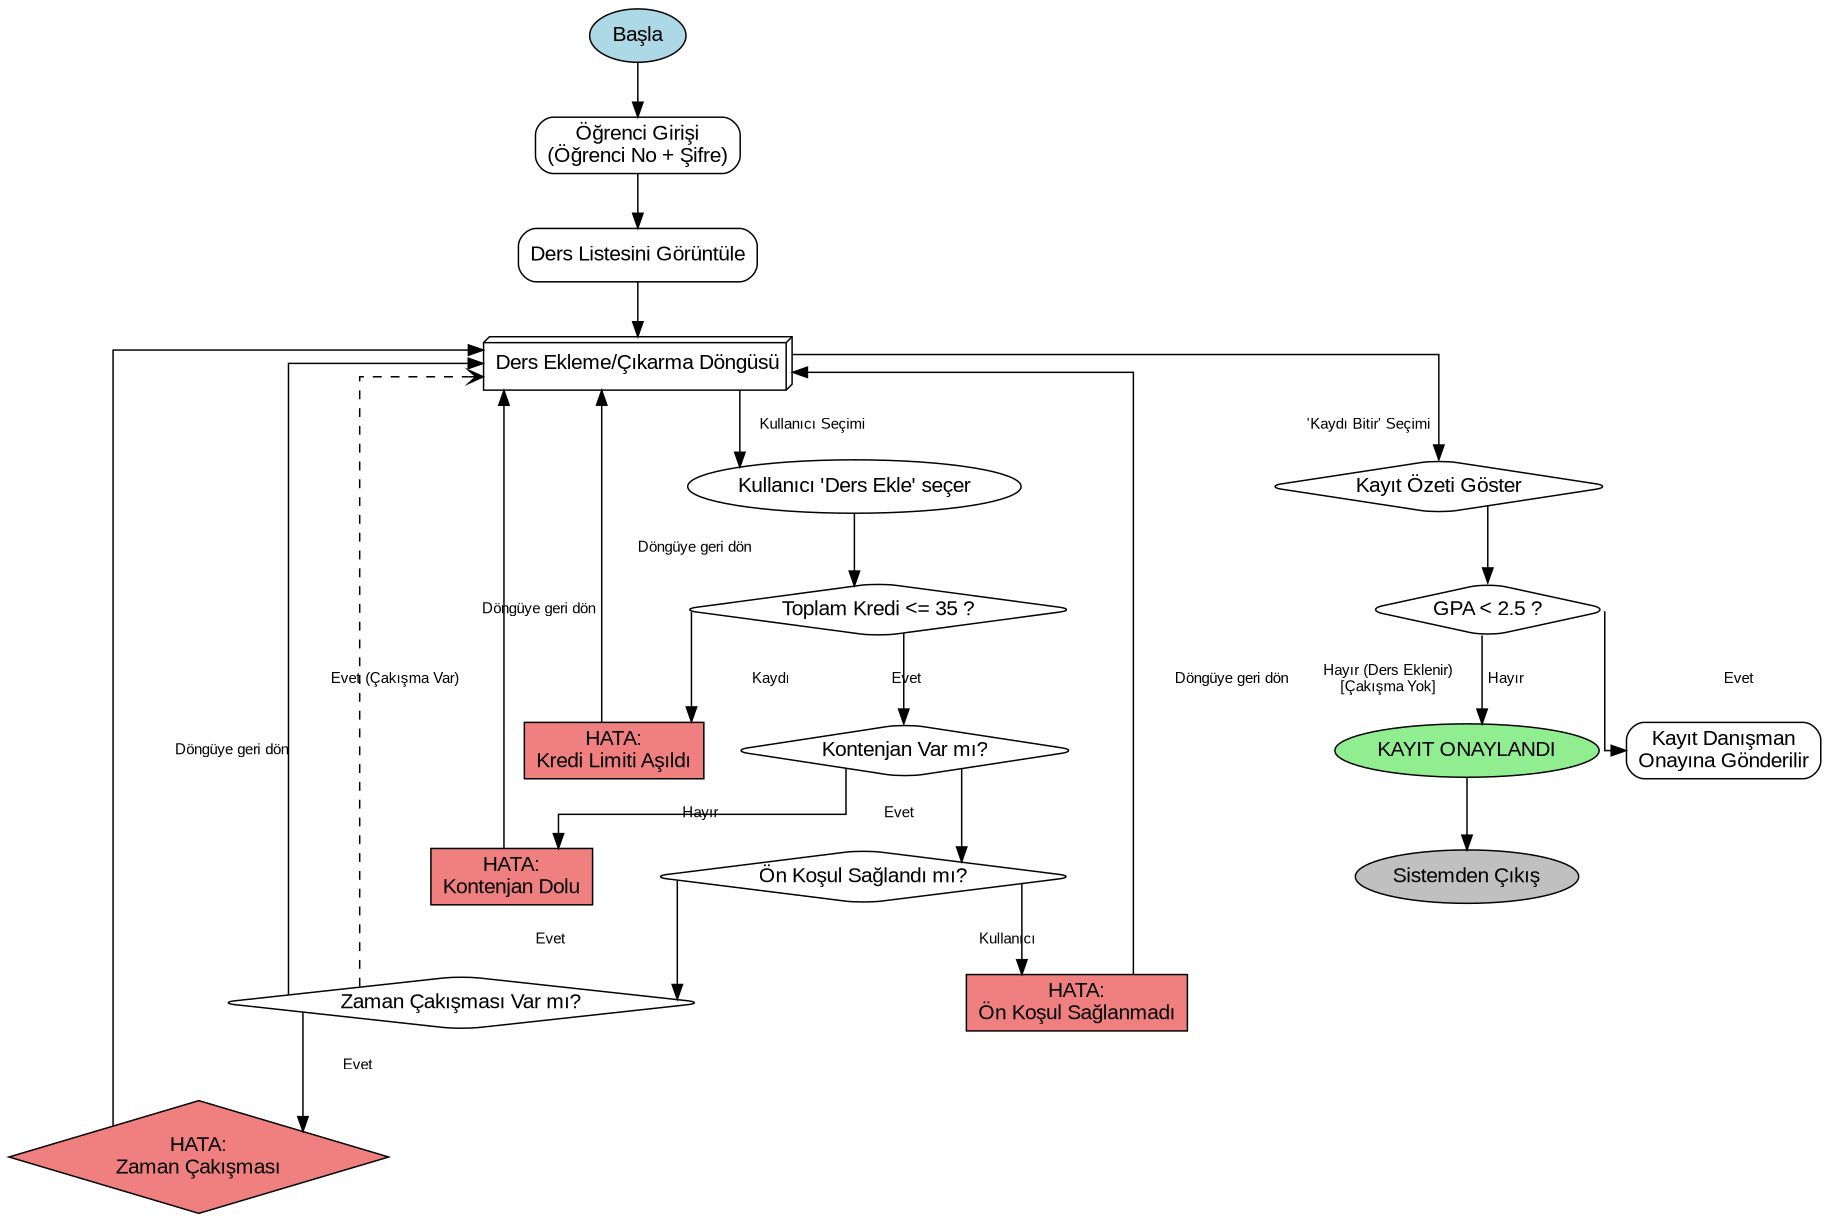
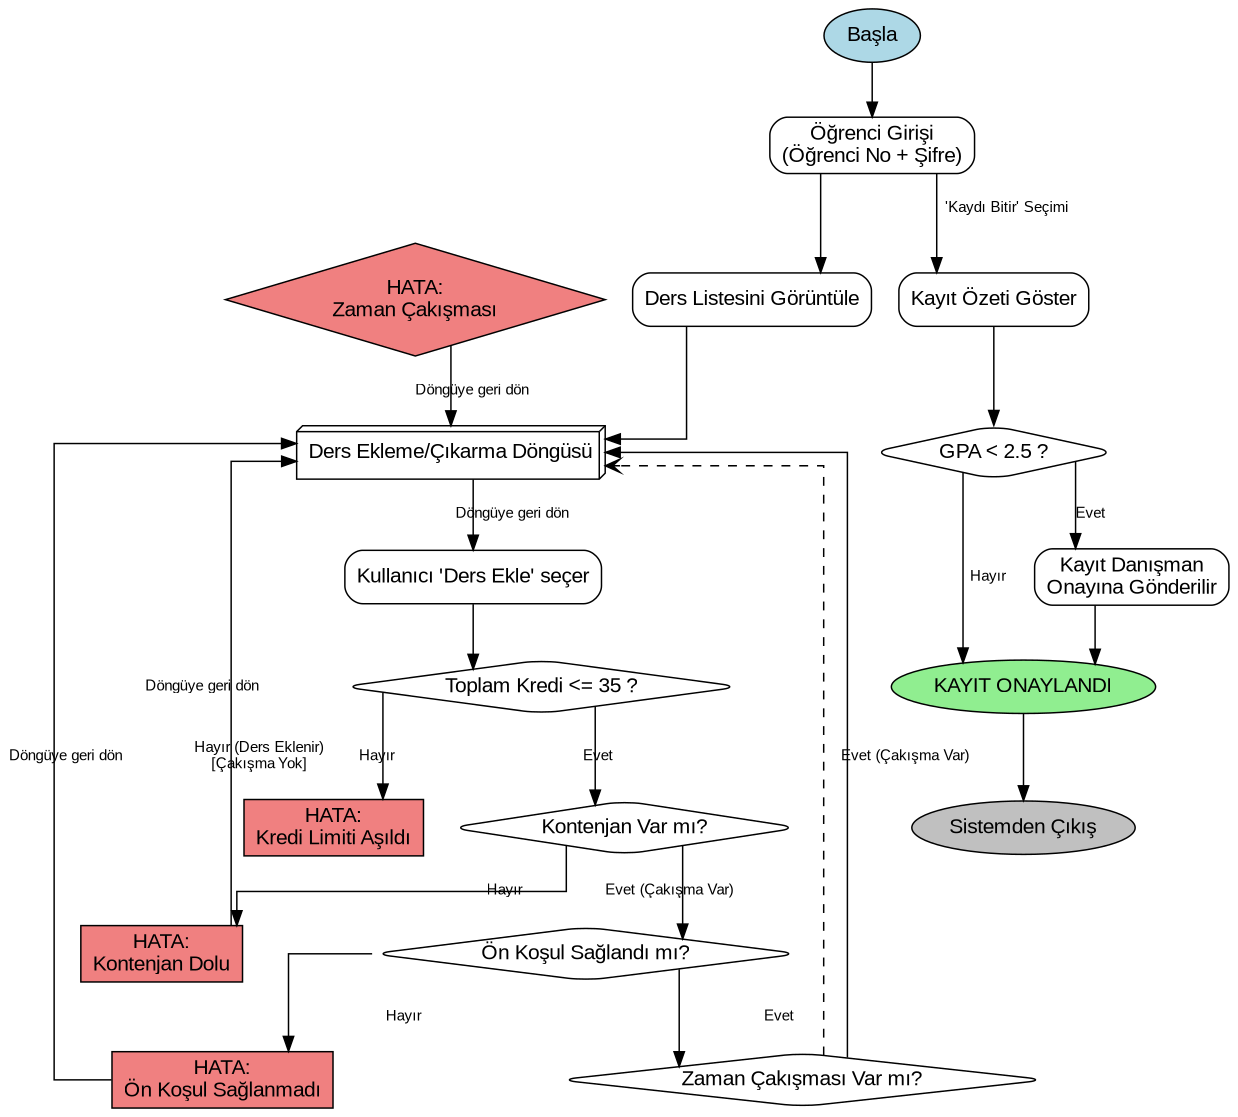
edge "Ders Ekleme/Çıkarma Döngüsü" -> "Kayıt Özeti Göster": now "Öğrenci Girişi (Öğrenci No + Şifre)" -> "Kayıt Özeti Göster"
edge "Ders Ekleme/Çıkarma Döngüsü" -> "Kullanıcı 'Ders Ekle' seçer": label "Kullanıcı Seçimi" -> "Döngüye geri dön"
node "Kullanıcı 'Ders Ekle' seçer": shape ellipse -> box
node "Kayıt Özeti Göster": shape diamond -> box
edge "HATA: Kredi Limiti Aşıldı" -> "Ders Ekleme/Çıkarma Döngüsü": removed, label "Döngüye geri dön"
edge "Kayıt Danışman Onayına Gönderilir" -> "KAYIT ONAYLANDI": added
edge "Toplam Kredi <= 35 ?" -> "HATA: Kredi Limiti Aşıldı": label "Kaydı" -> "Hayır"
edge "Kontenjan Var mı?" -> "Ön Koşul Sağlandı mı?": label "Evet" -> "Evet (Çakışma Var)"
edge "Ön Koşul Sağlandı mı?" -> "HATA: Ön Koşul Sağlanmadı": label "Kullanıcı" -> "Hayır"
edge "Zaman Çakışması Var mı?" -> "HATA: Zaman Çakışması": removed, label "Evet"
